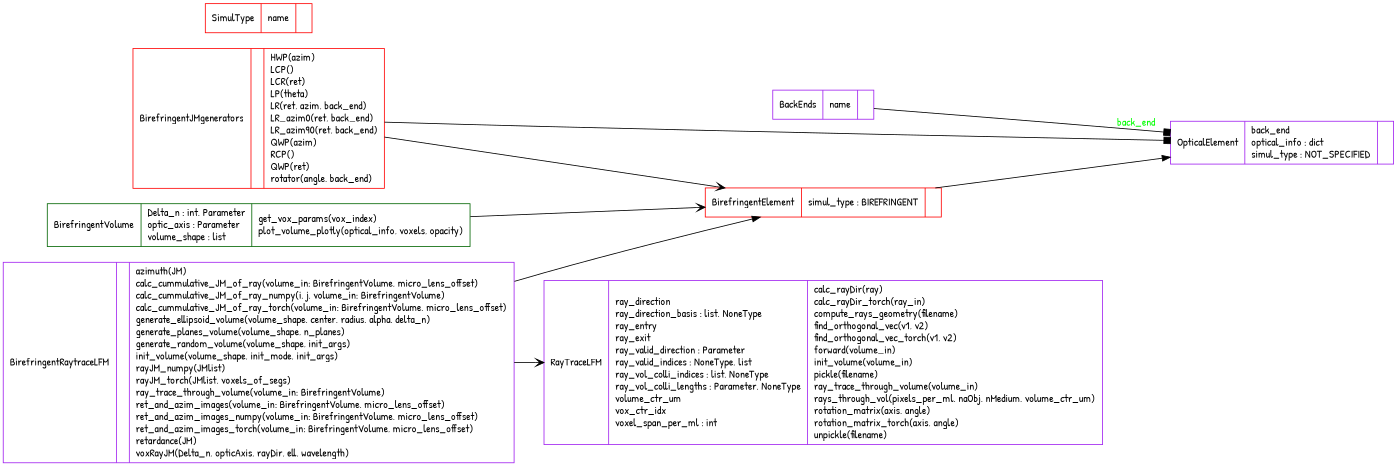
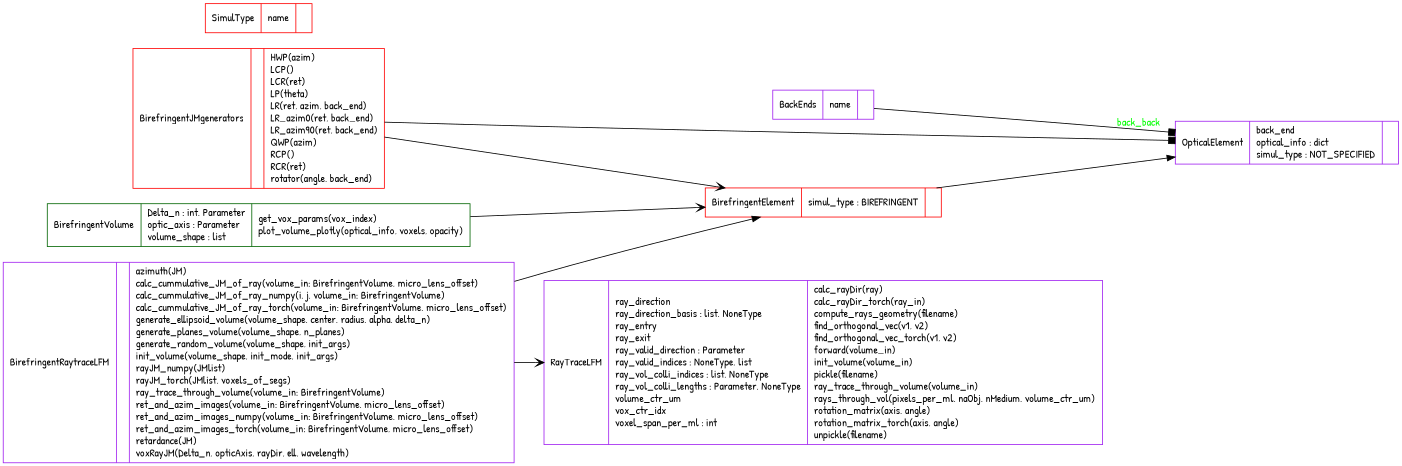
edge "BackEnds" -> "OpticalElement": label "back_end" -> "back_back"
node "BirefringentJMgenerators": text "QWP(ret)" -> "RCR(ret)"
